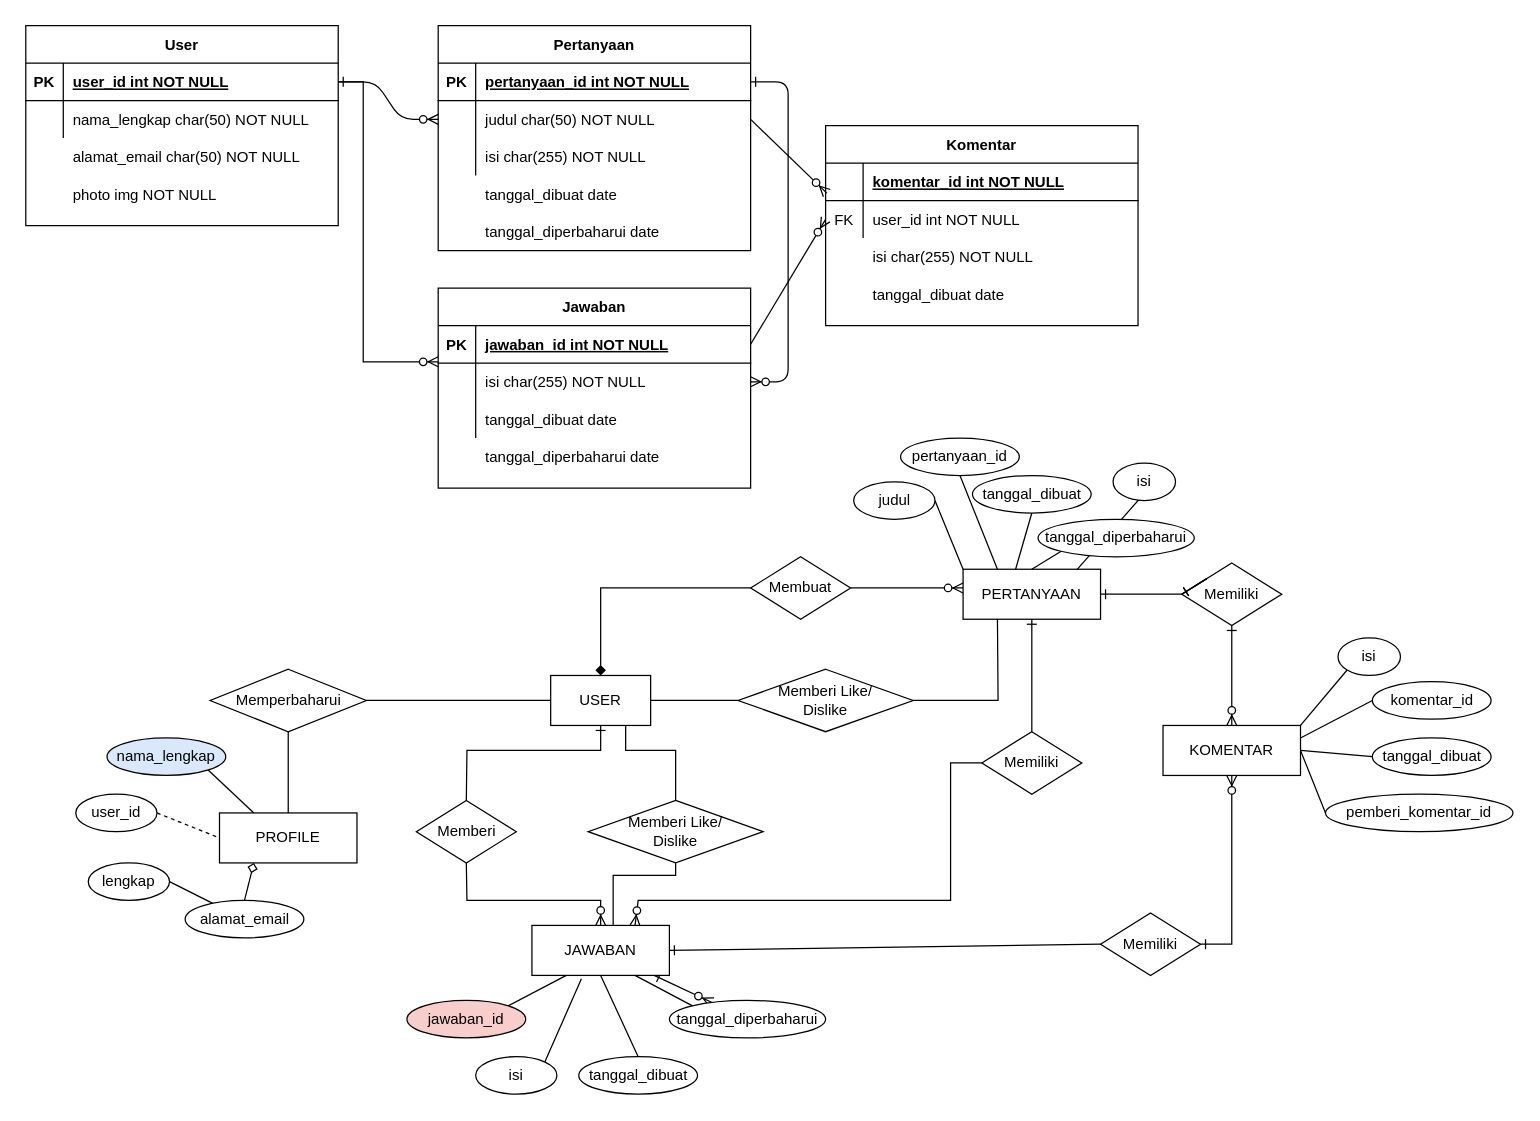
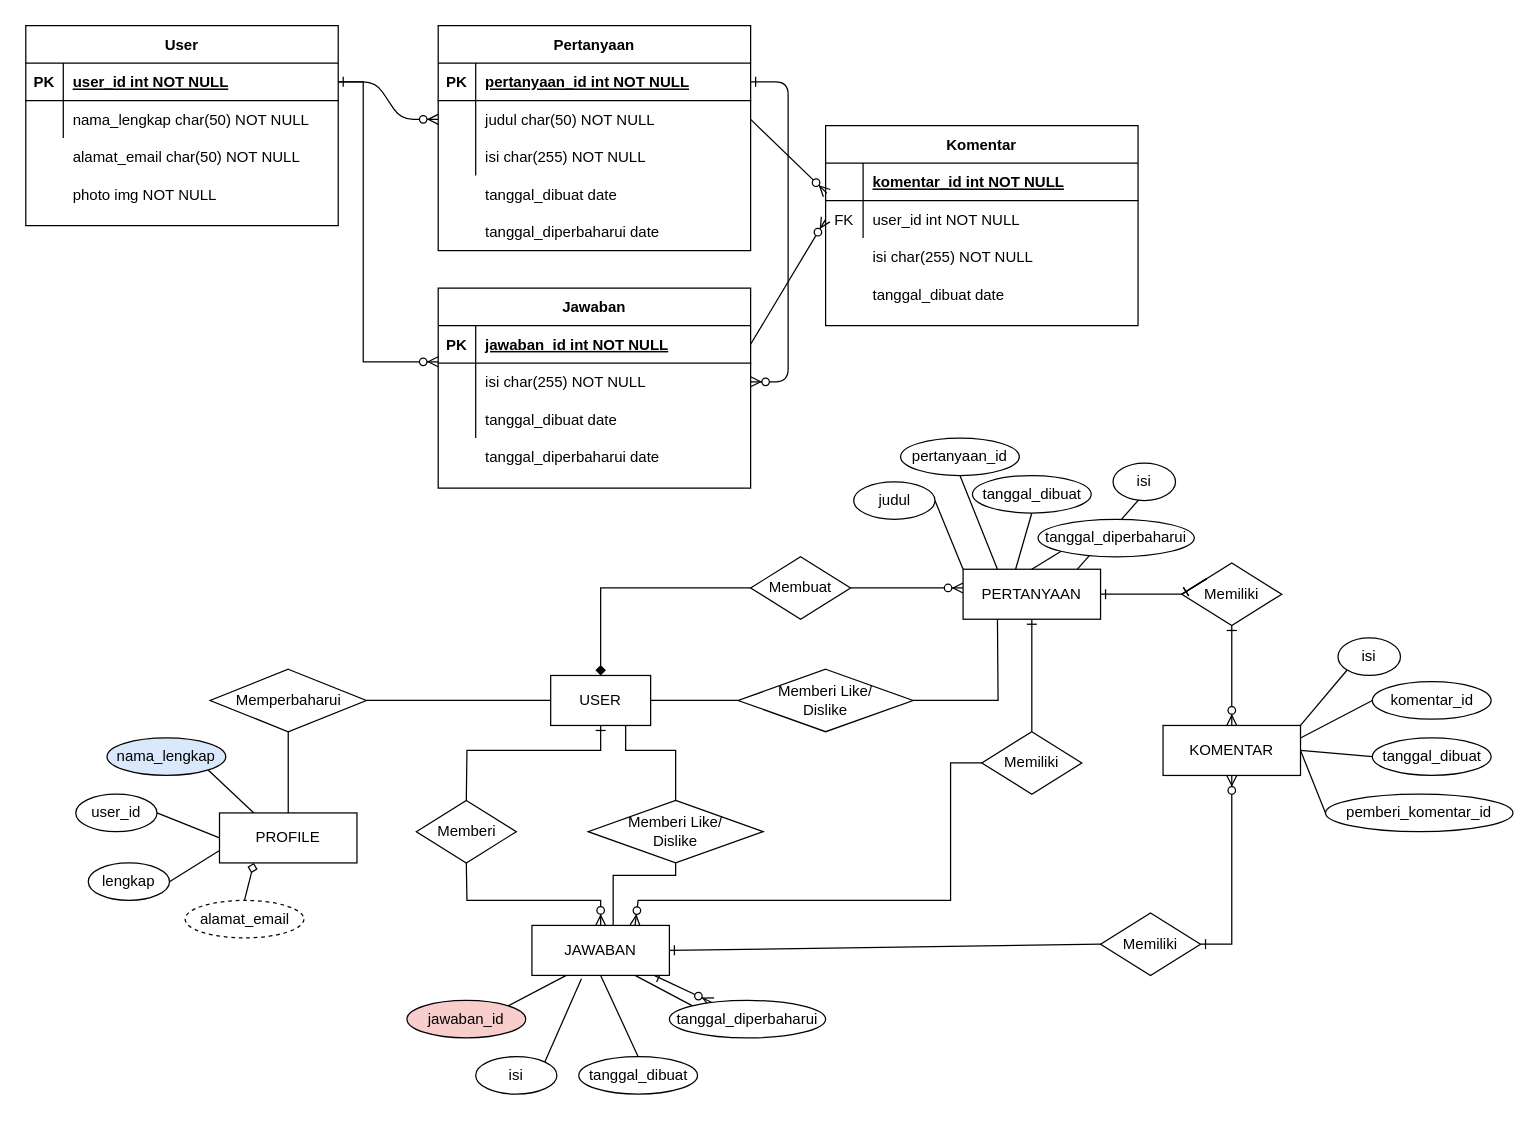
edge "user_id" -- "PROFILE": style dashed -> solid
edge "lengkap" -- "alamat_email": now "lengkap" -- "PROFILE"
node "alamat_email": style solid -> dashed
